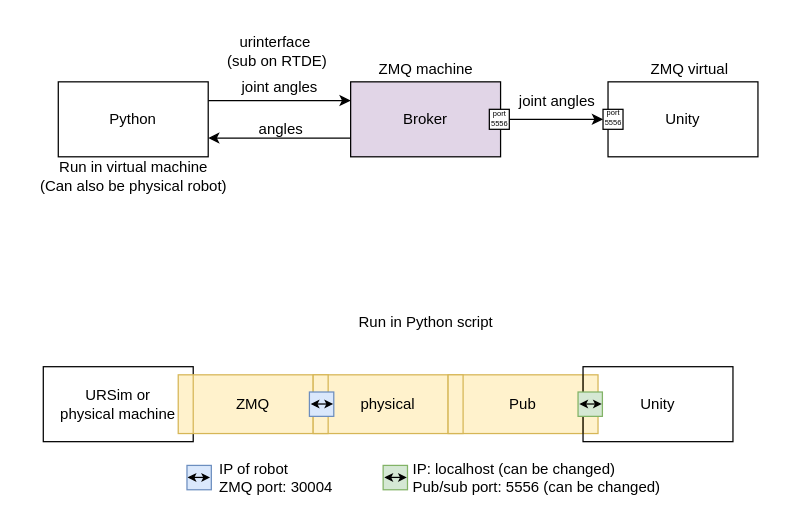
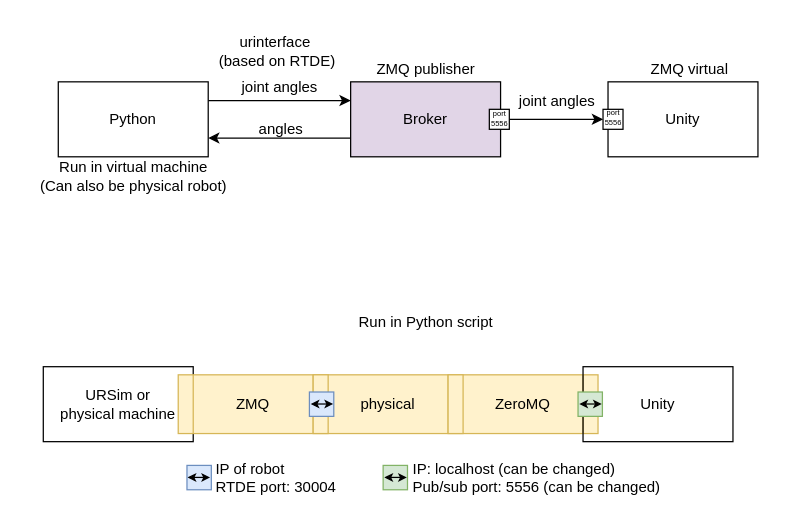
node "urinterface (sub on RTDE)": label "urinterface (sub on RTDE)" -> "urinterface (based on RTDE)"
node "ZMQ machine": label "ZMQ machine" -> "ZMQ publisher"
node "Pub": label "Pub" -> "ZeroMQ"
node "IP of robot ZMQ port: 30004": label "IP of robot ZMQ port: 30004" -> "IP of robot RTDE port: 30004"
